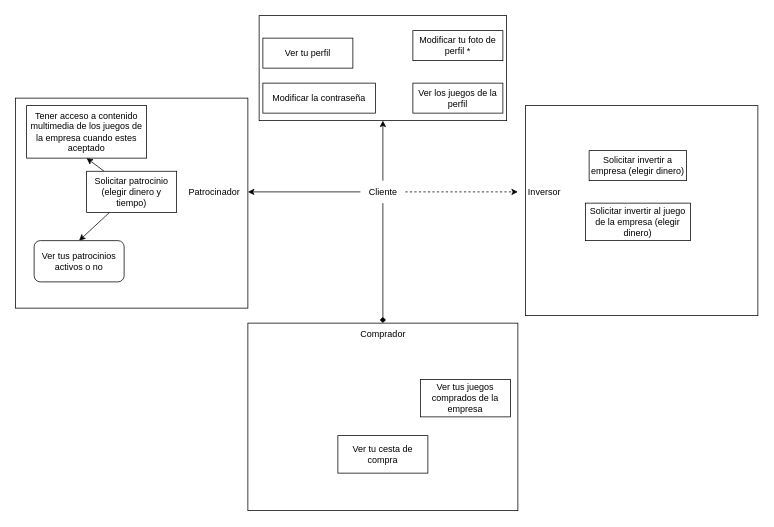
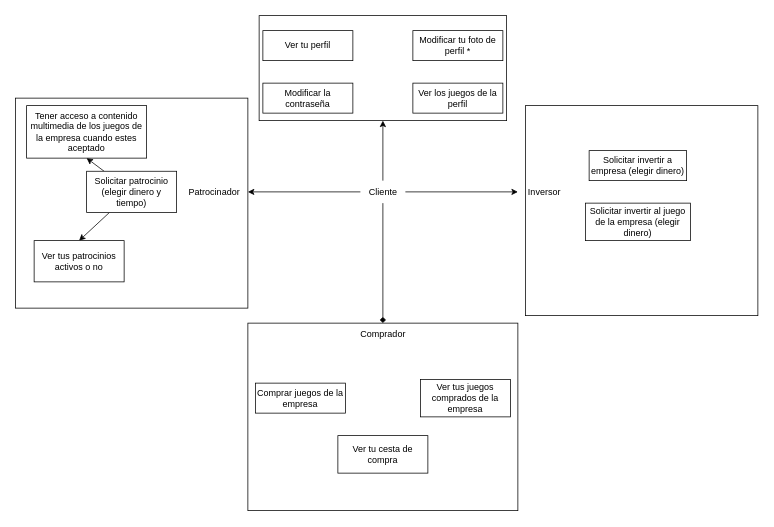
node "Ver tu perfil": moved (308, 53) -> (308, 45)
node "Modificar la contraseña": size 113x30 -> 90x30
edge "Cliente" -> "Inversor": style dashed -> solid
node "Ver tus patrocinios activos o no": shape rounded rectangle -> rectangle
node "Comprar juegos de la empresa": added
